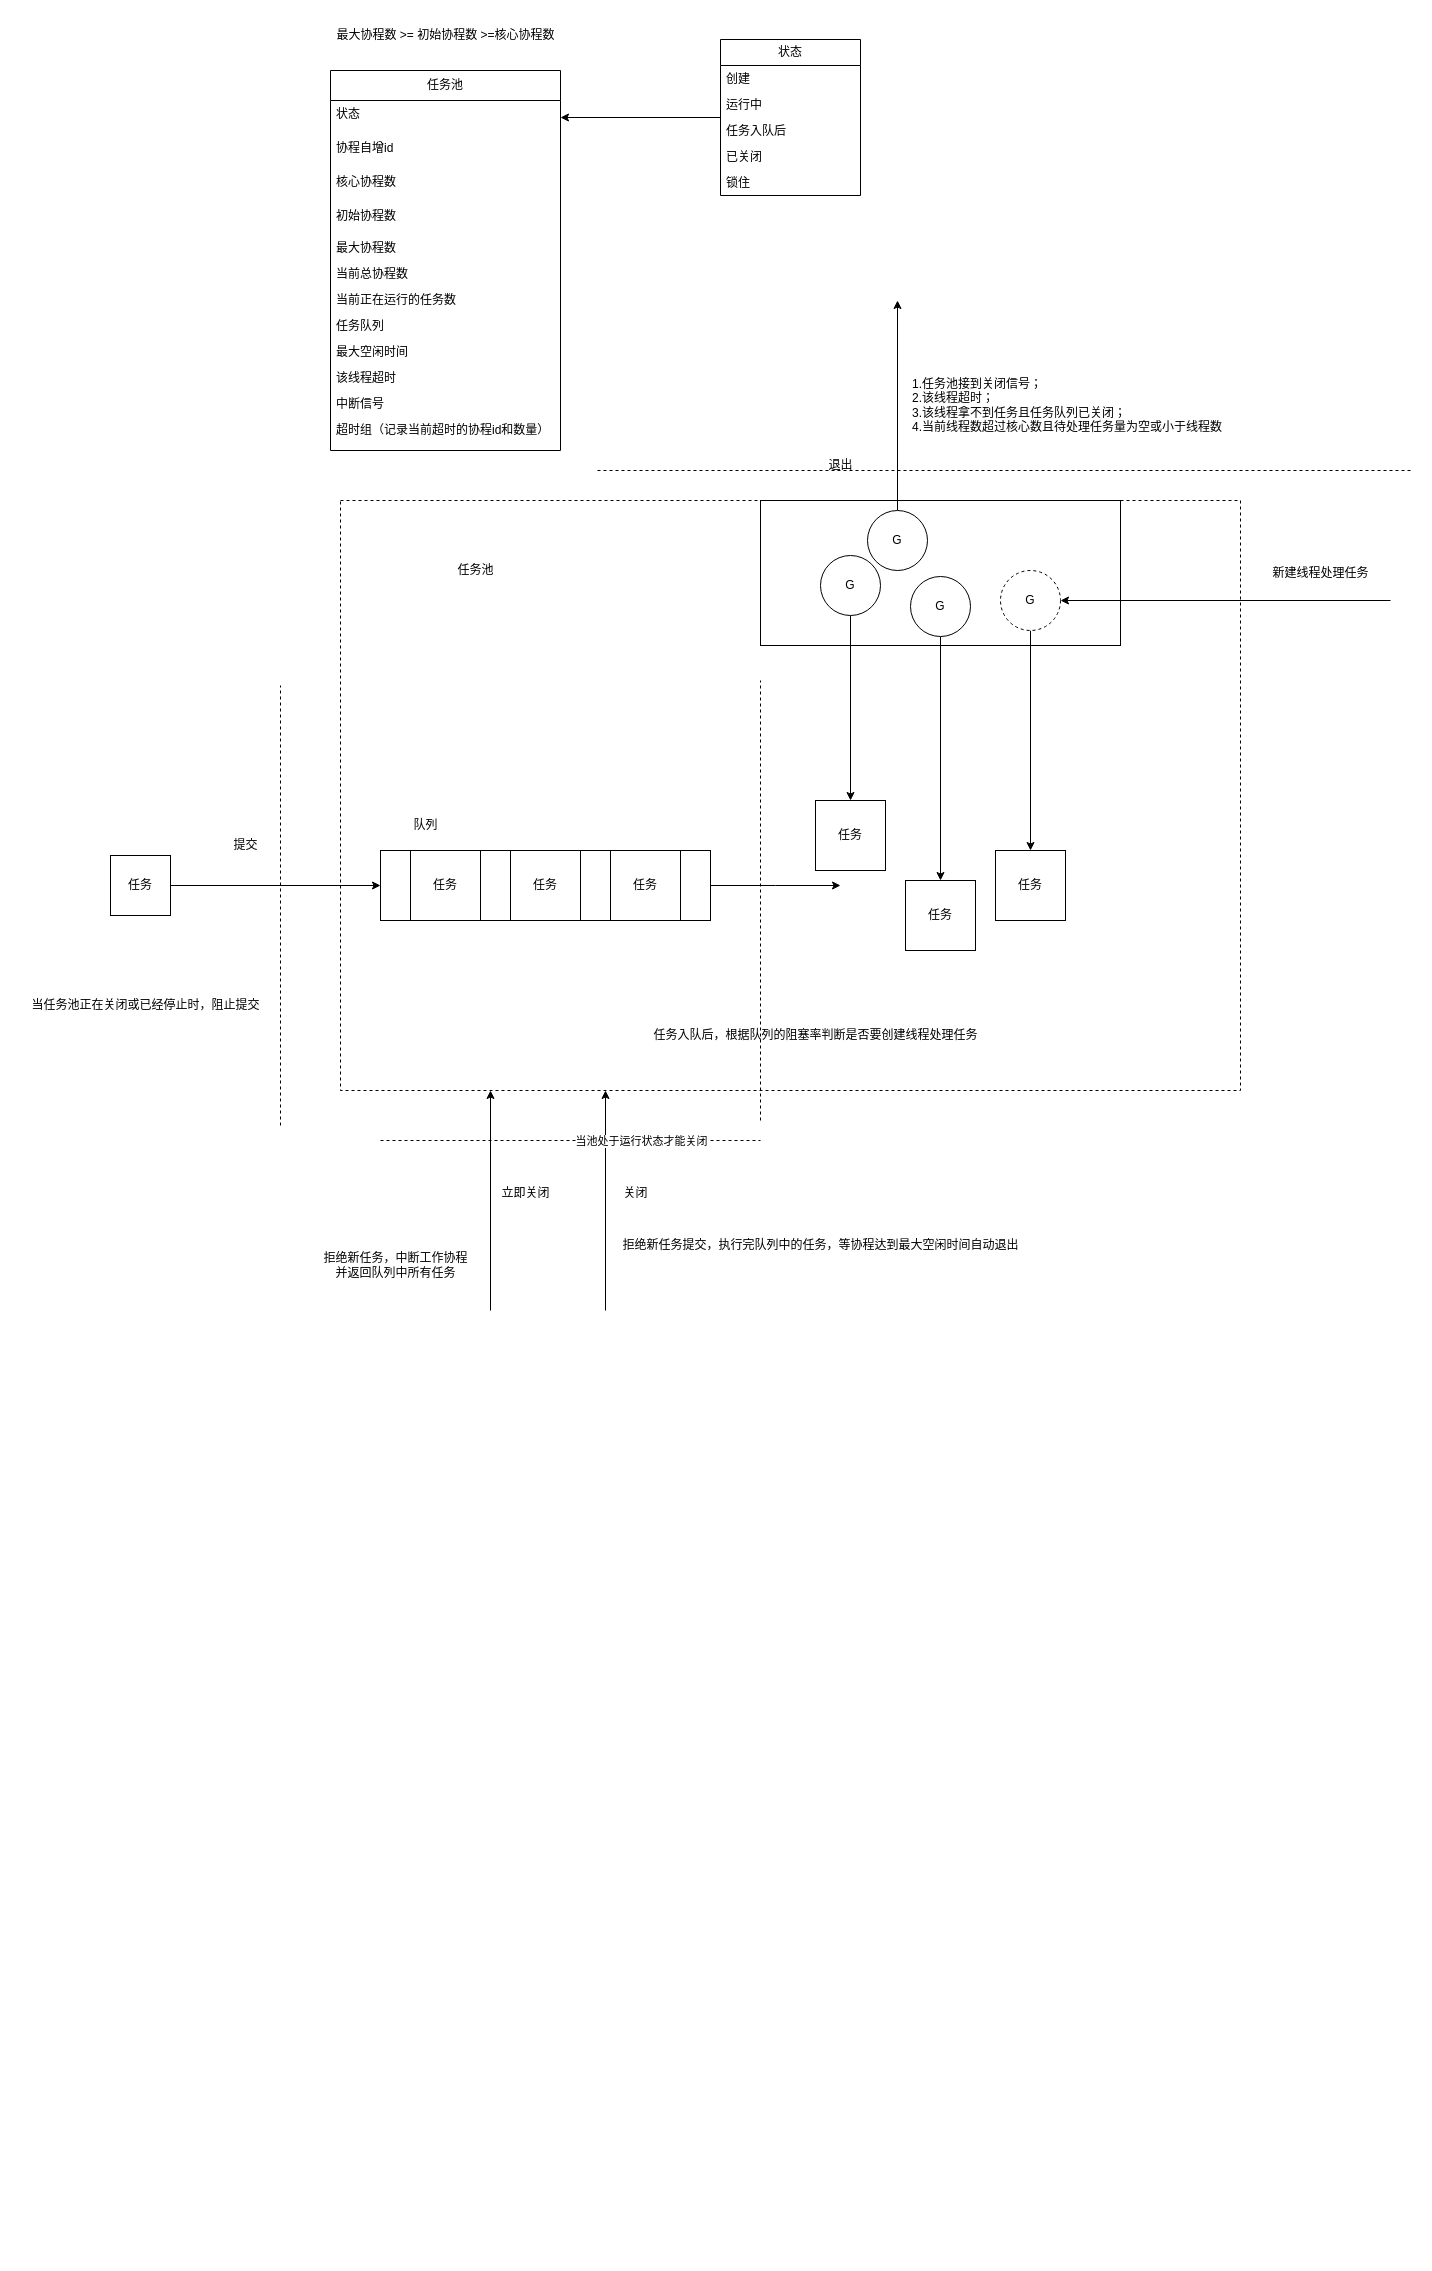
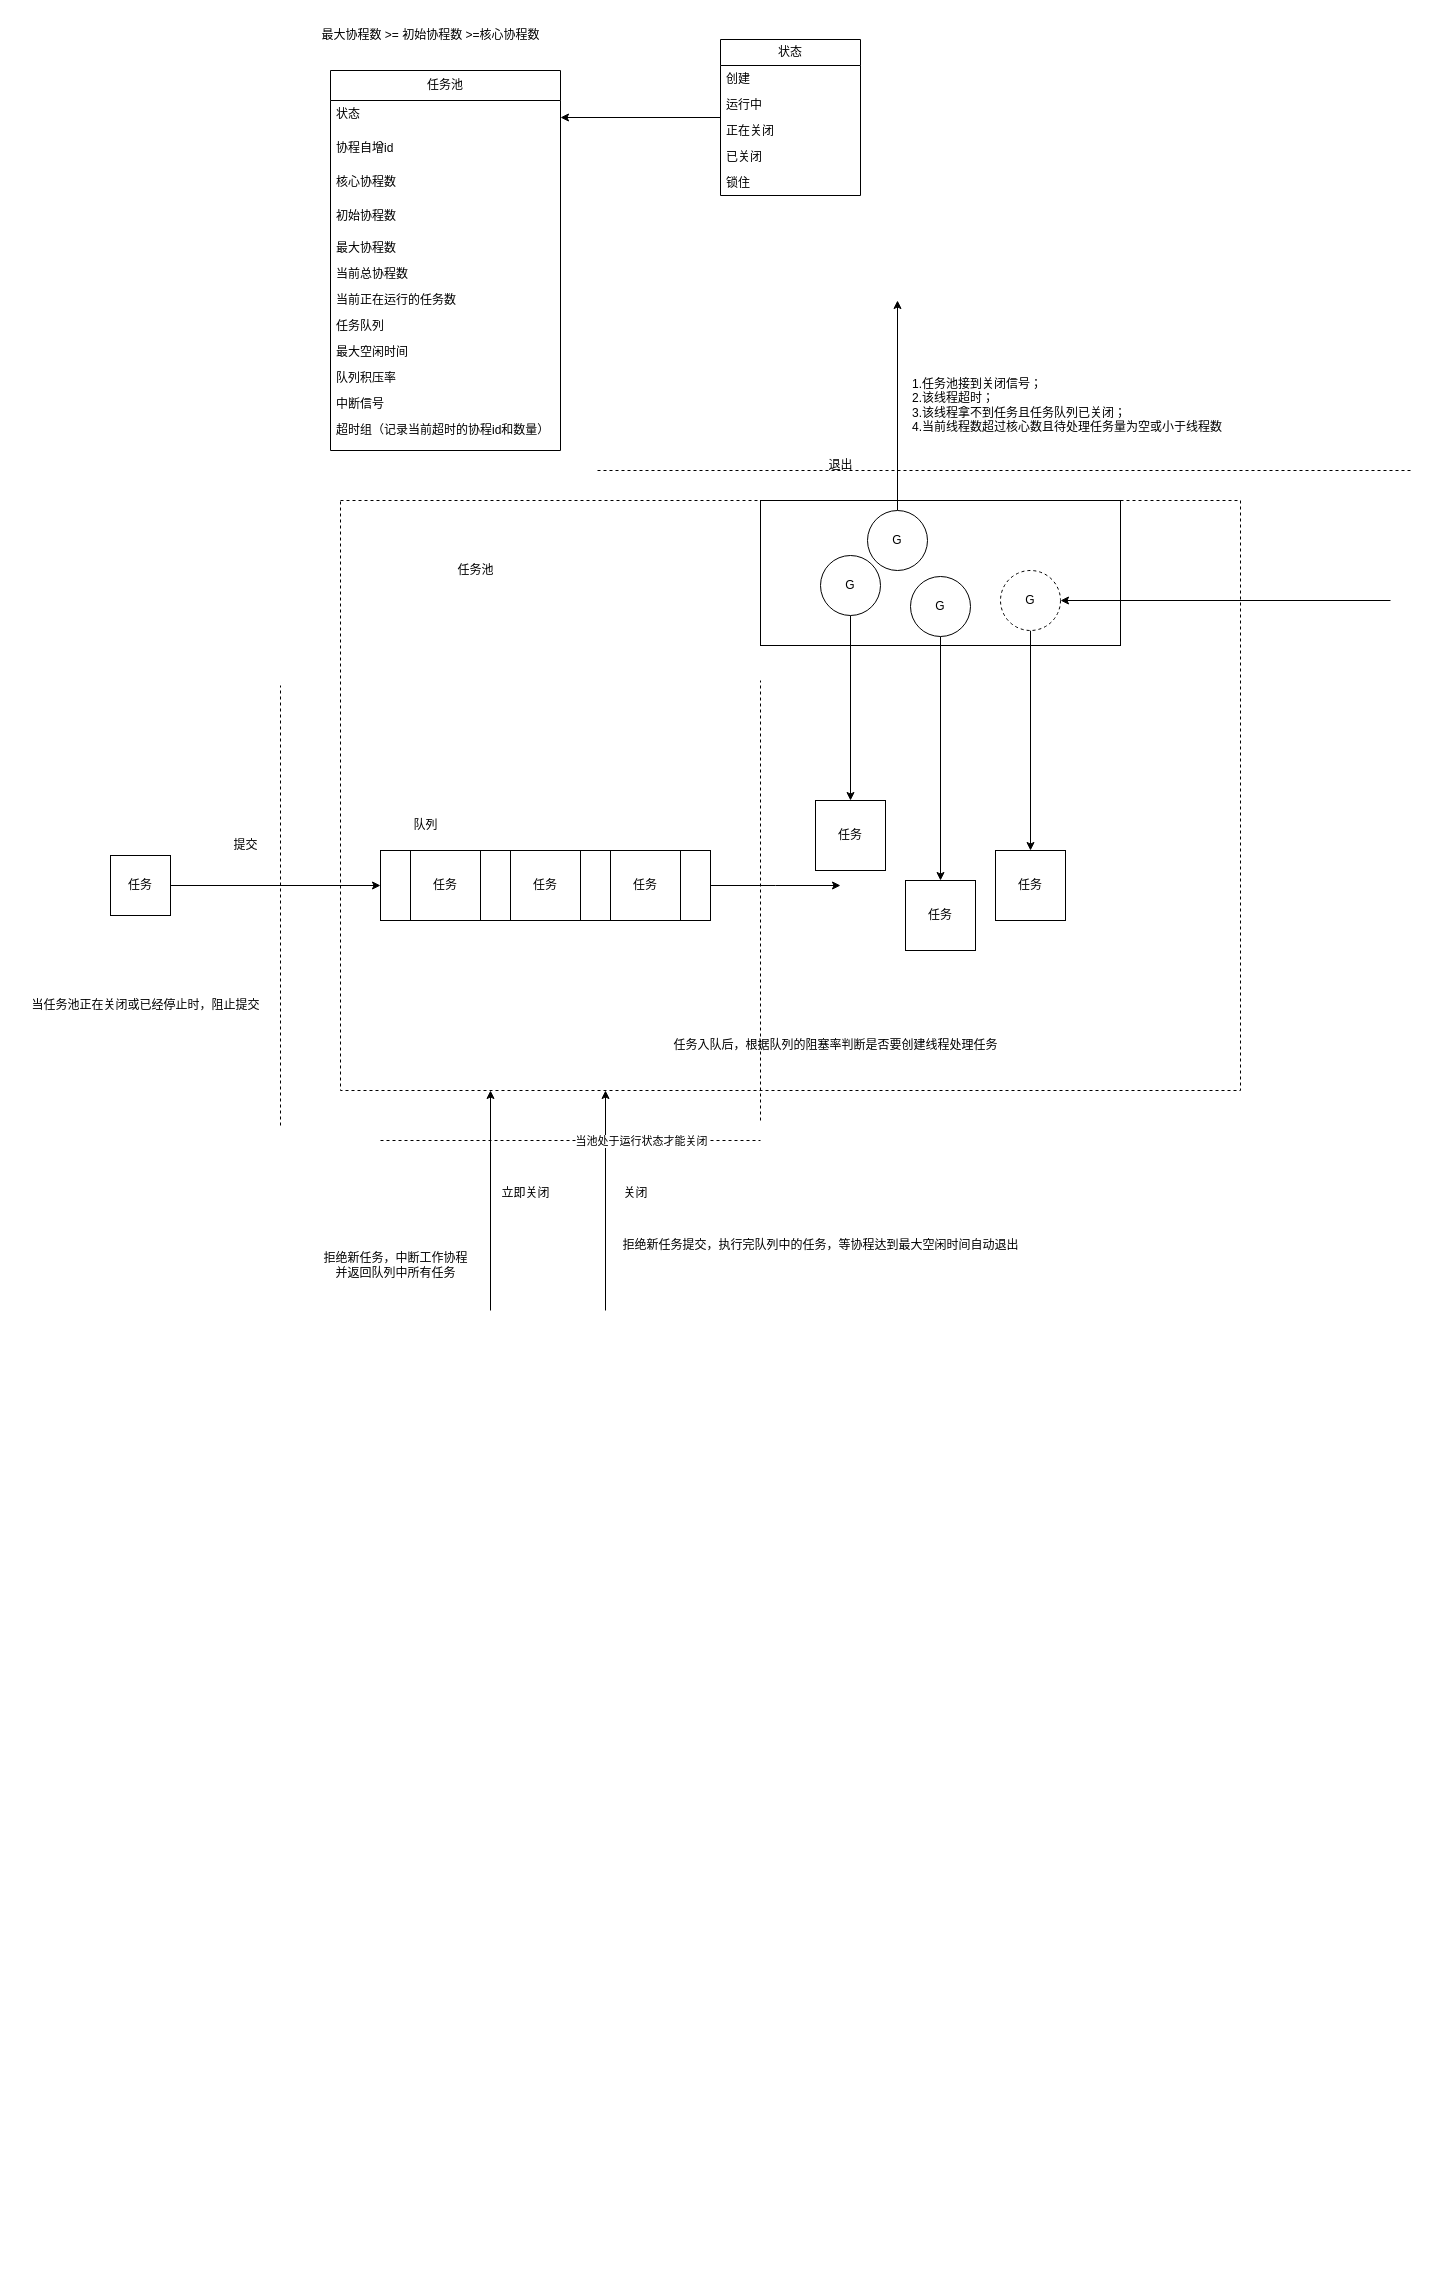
node "最大协程数 >= 初始协程数 >=核心协程数": moved (446, 36) -> (431, 36)
node "任务入队后": label "任务入队后" -> "正在关闭"
node "该线程超时": label "该线程超时" -> "队列积压率"
node "新建线程处理任务": removed
node "任务入队后，根据队列的阻塞率判断是否要创建线程处理任务": moved (816, 1036) -> (836, 1046)
